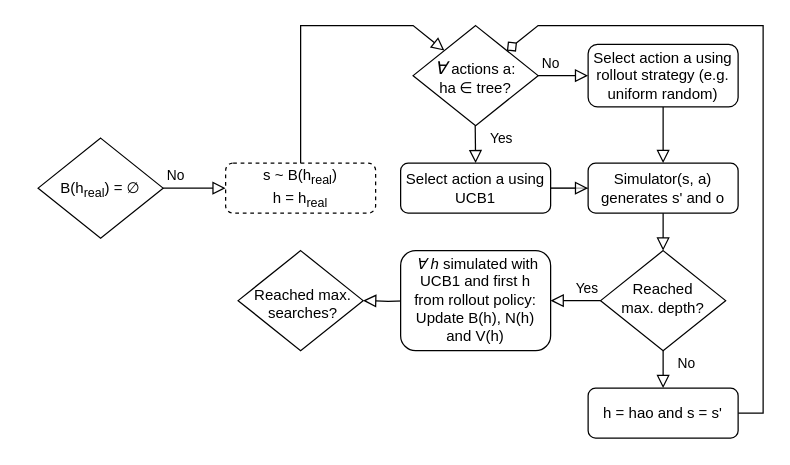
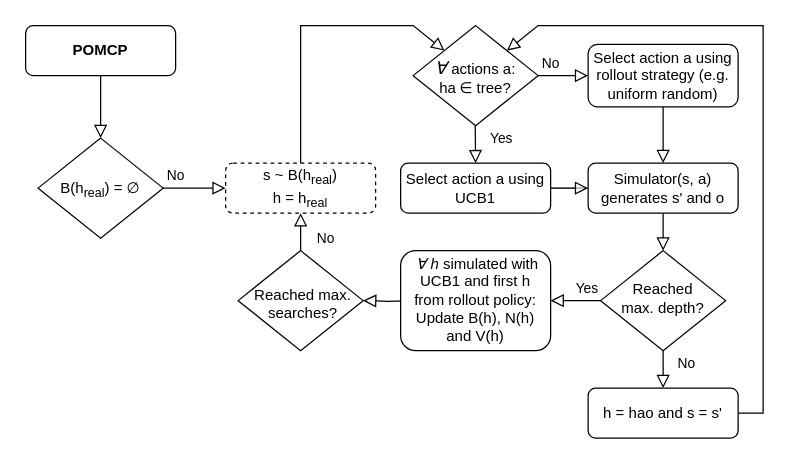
edge "h = hao and s = s'" -> "∀ actions a: ha ∈ tree?": arrowhead diamond -> block
node "POMCP": added
edge "POMCP" -> "B(hreal) = ∅": added
edge "Reached max. searches?" -> "s ~ B(hreal) h = hreal": added, label "No"
